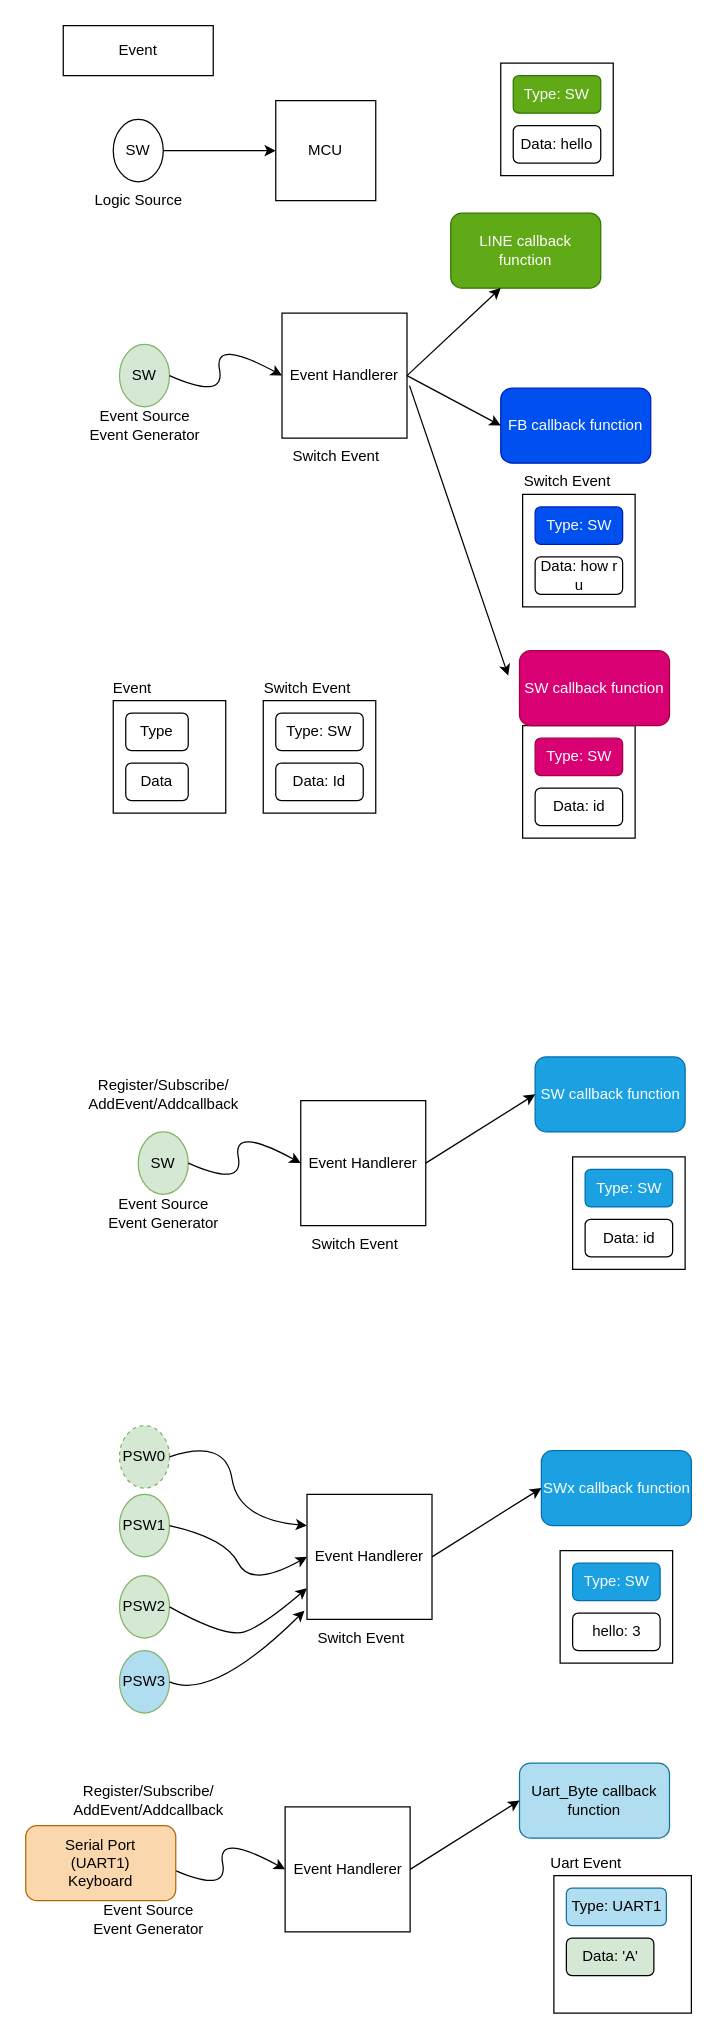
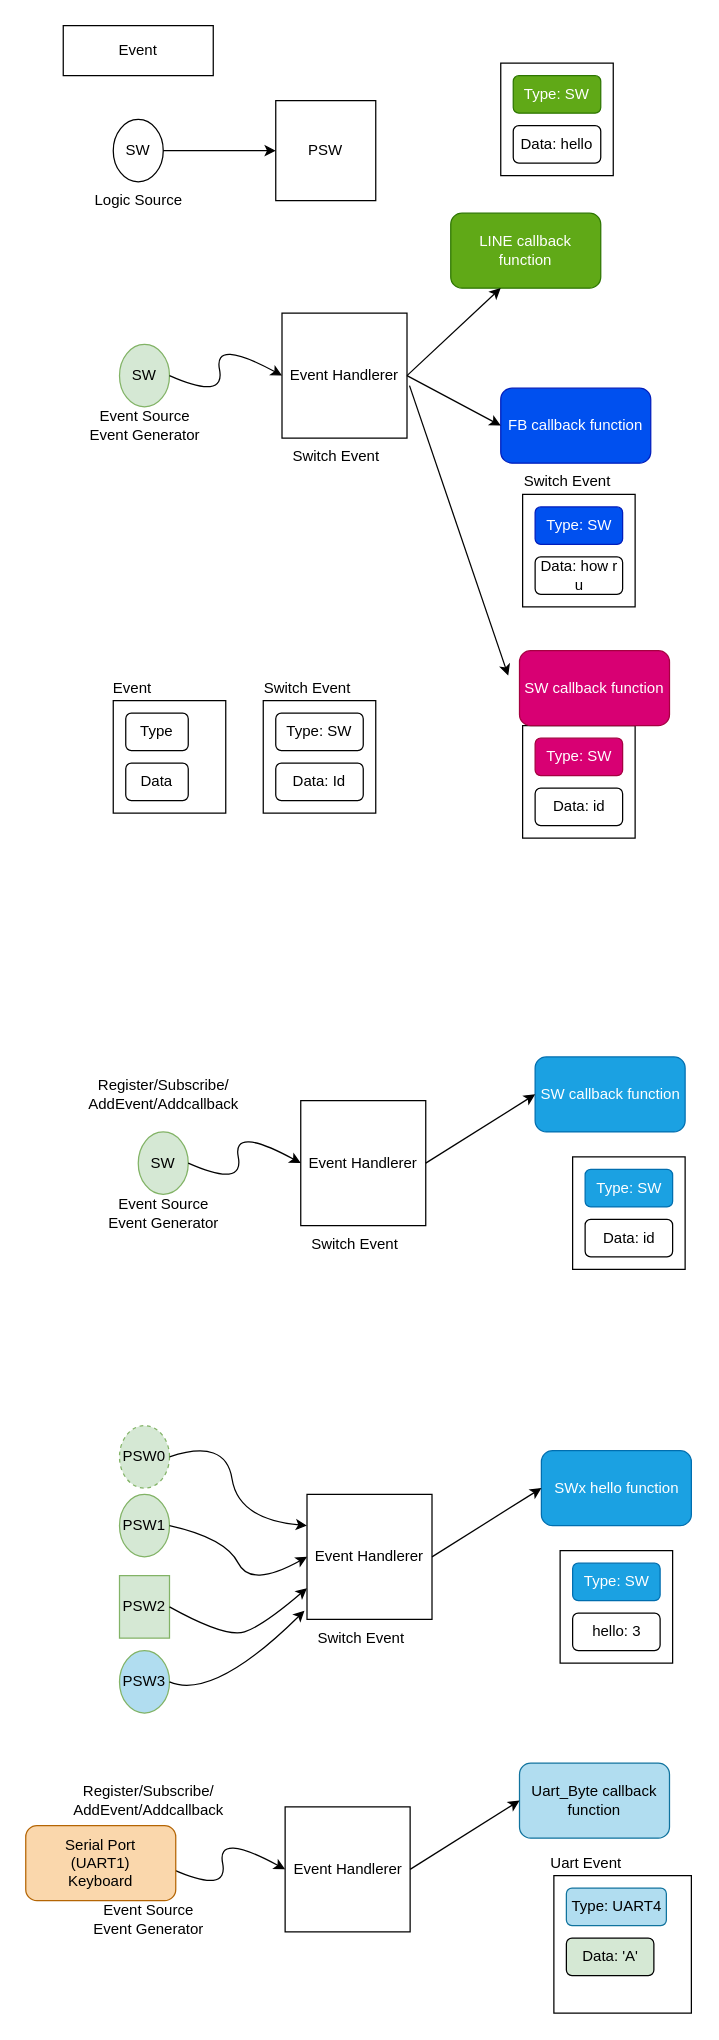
node "MCU": label "MCU" -> "PSW"
node "SWx callback function": label "SWx callback function" -> "SWx hello function"
node "PSW2": shape ellipse -> rectangle
node "Type: UART1": label "Type: UART1" -> "Type: UART4"
